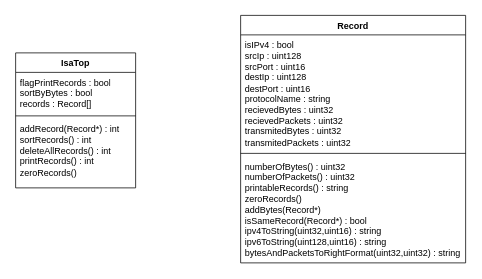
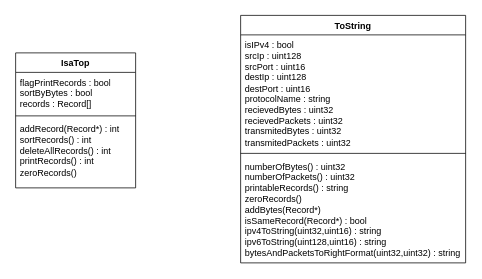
node "Record": label "Record" -> "ToString"
